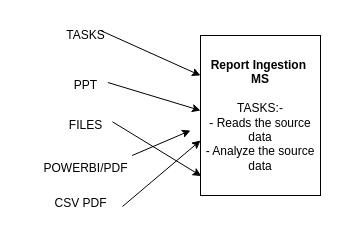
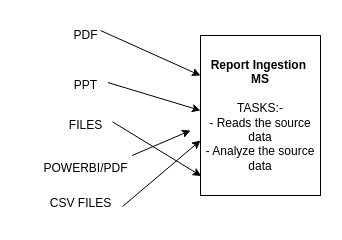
node "TASKS": label "TASKS" -> "PDF"
node "CSV PDF": label "CSV PDF" -> "CSV FILES"
